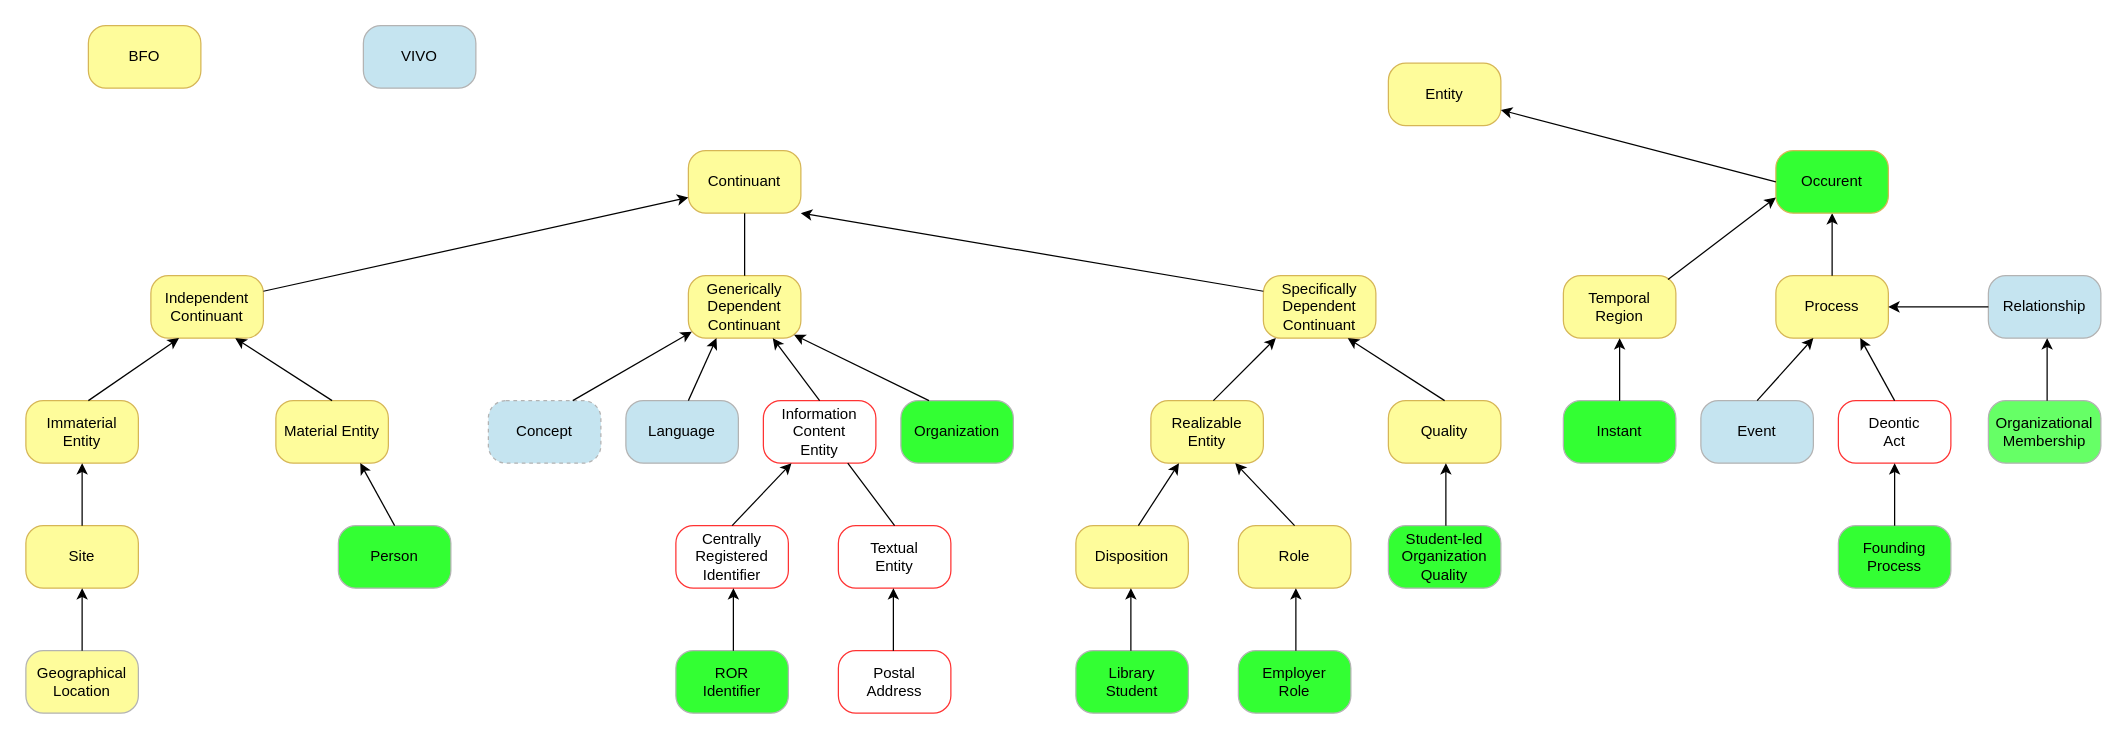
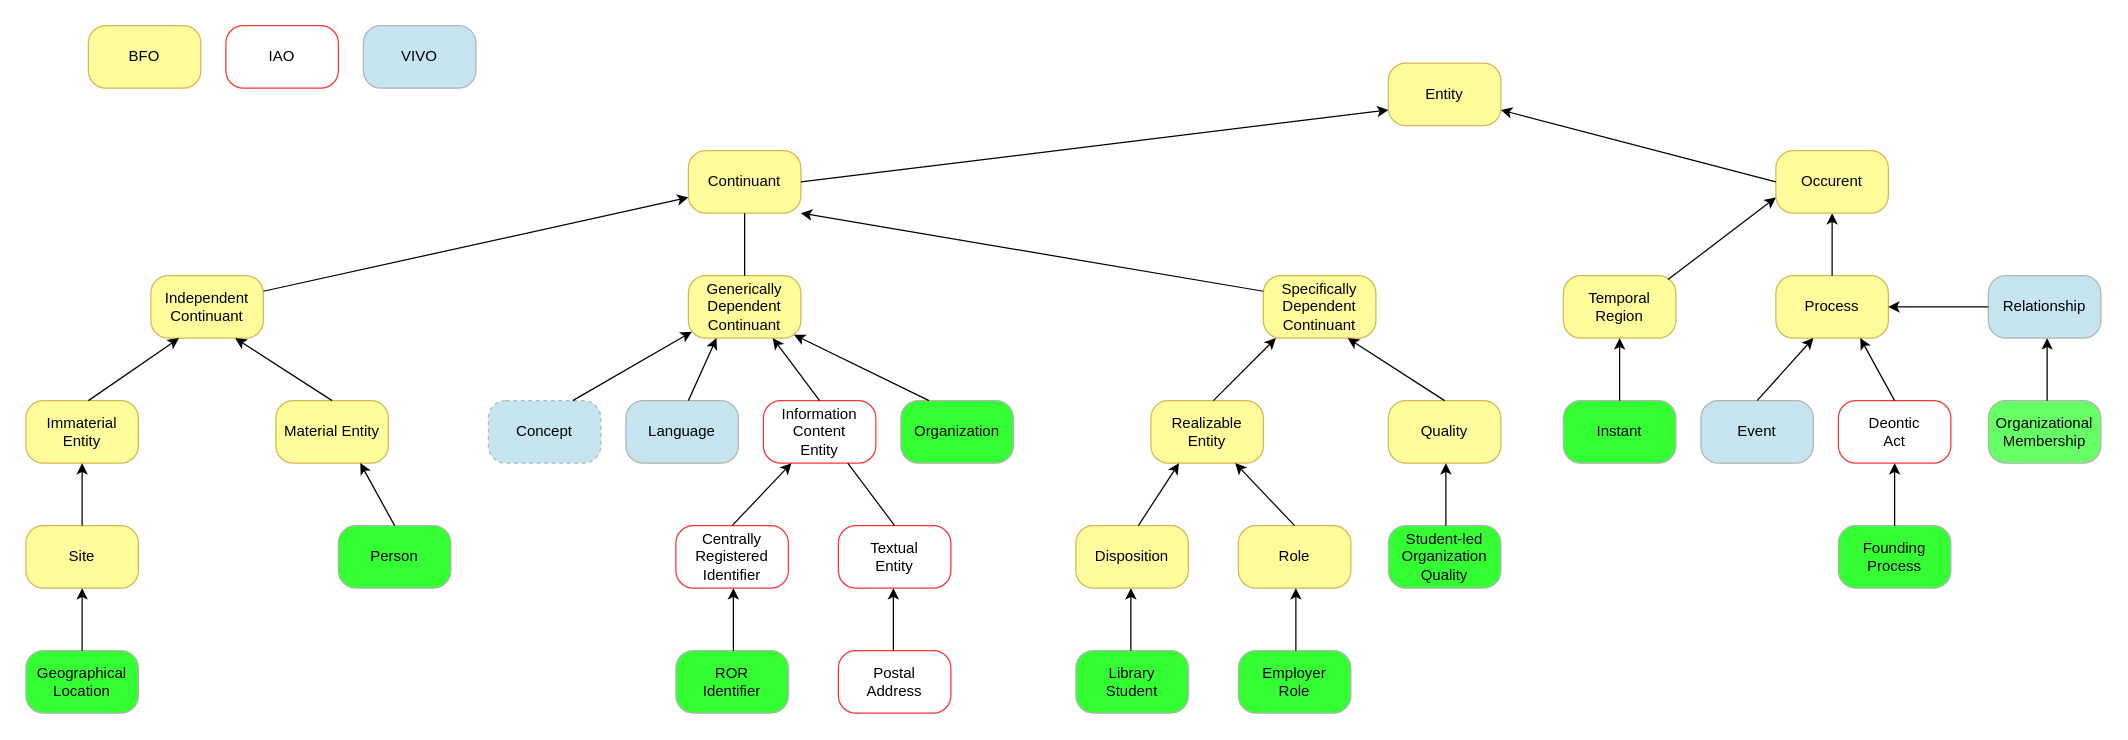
node "IAO": added
edge "Continuant" -> "Entity": added
node "Occurent": fillcolor #33ff33 -> #fefc9b
node "Geographical Location": fillcolor #fefc9b -> #33ff33
